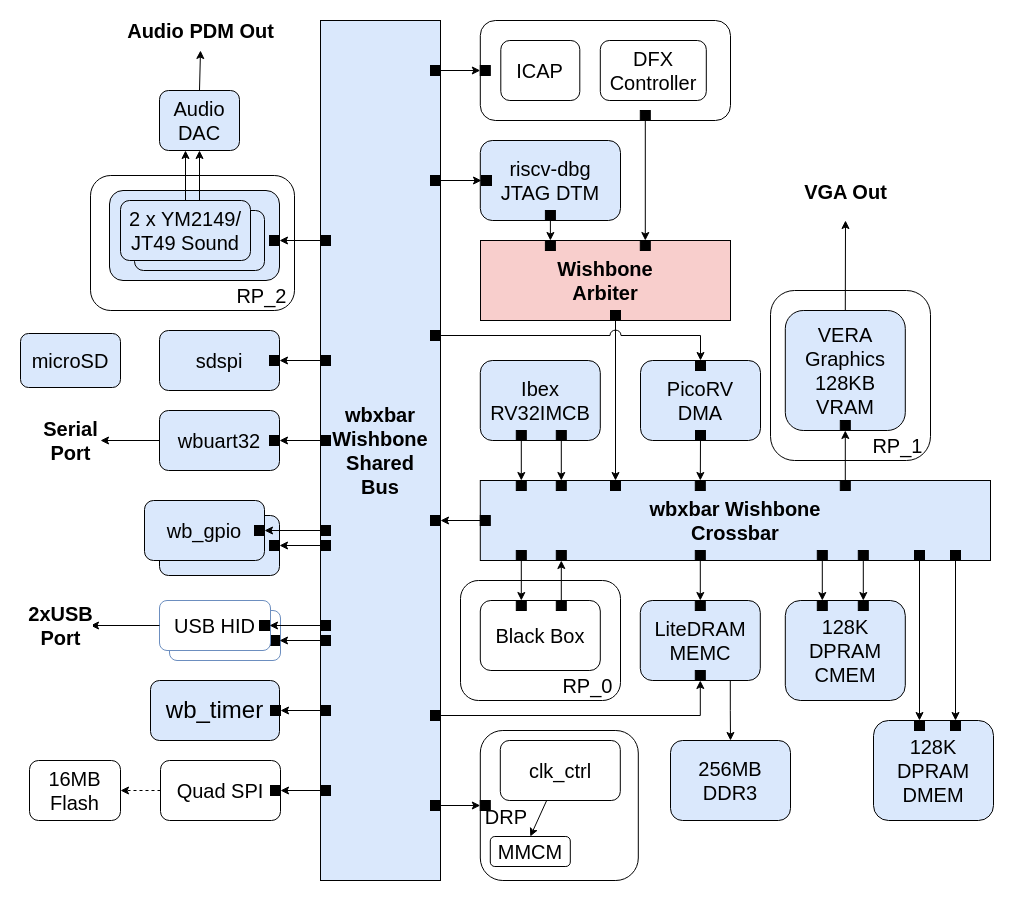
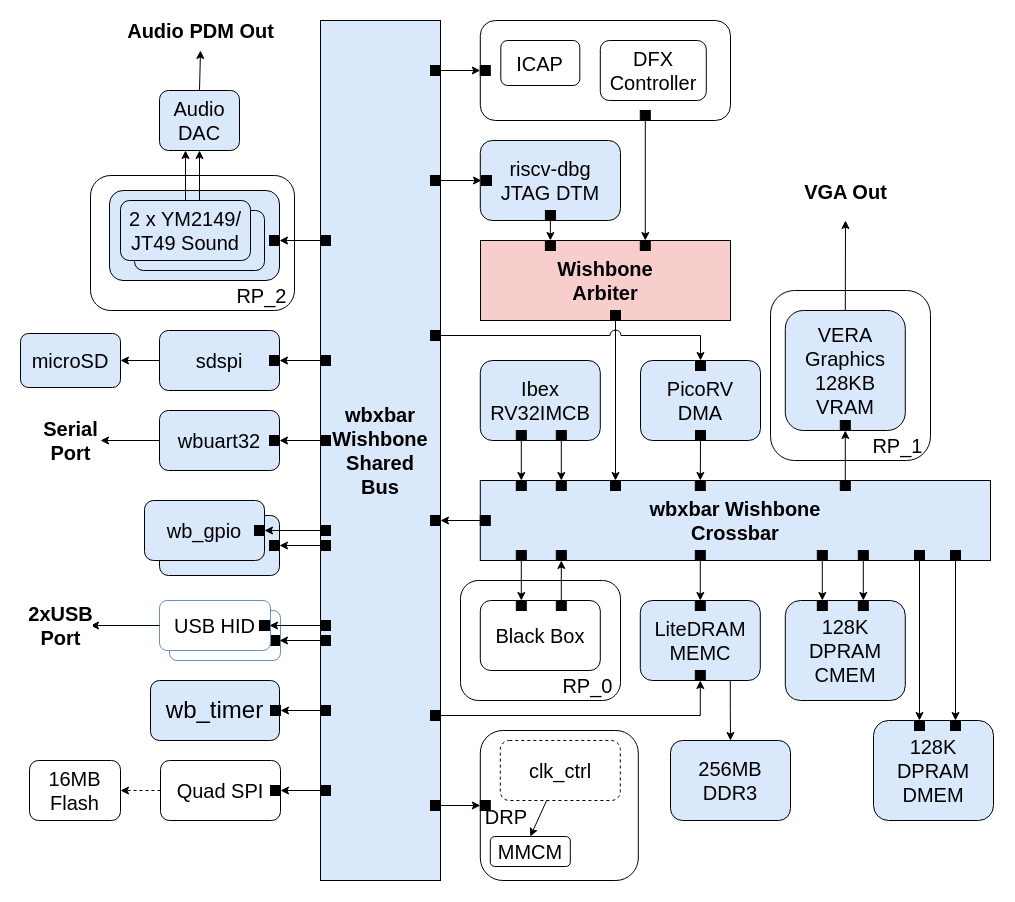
node "ICAP": size 79x60 -> 79x45
edge "sdspi" -> "microSD": added
node "clk_ctrl": style solid -> dashed
